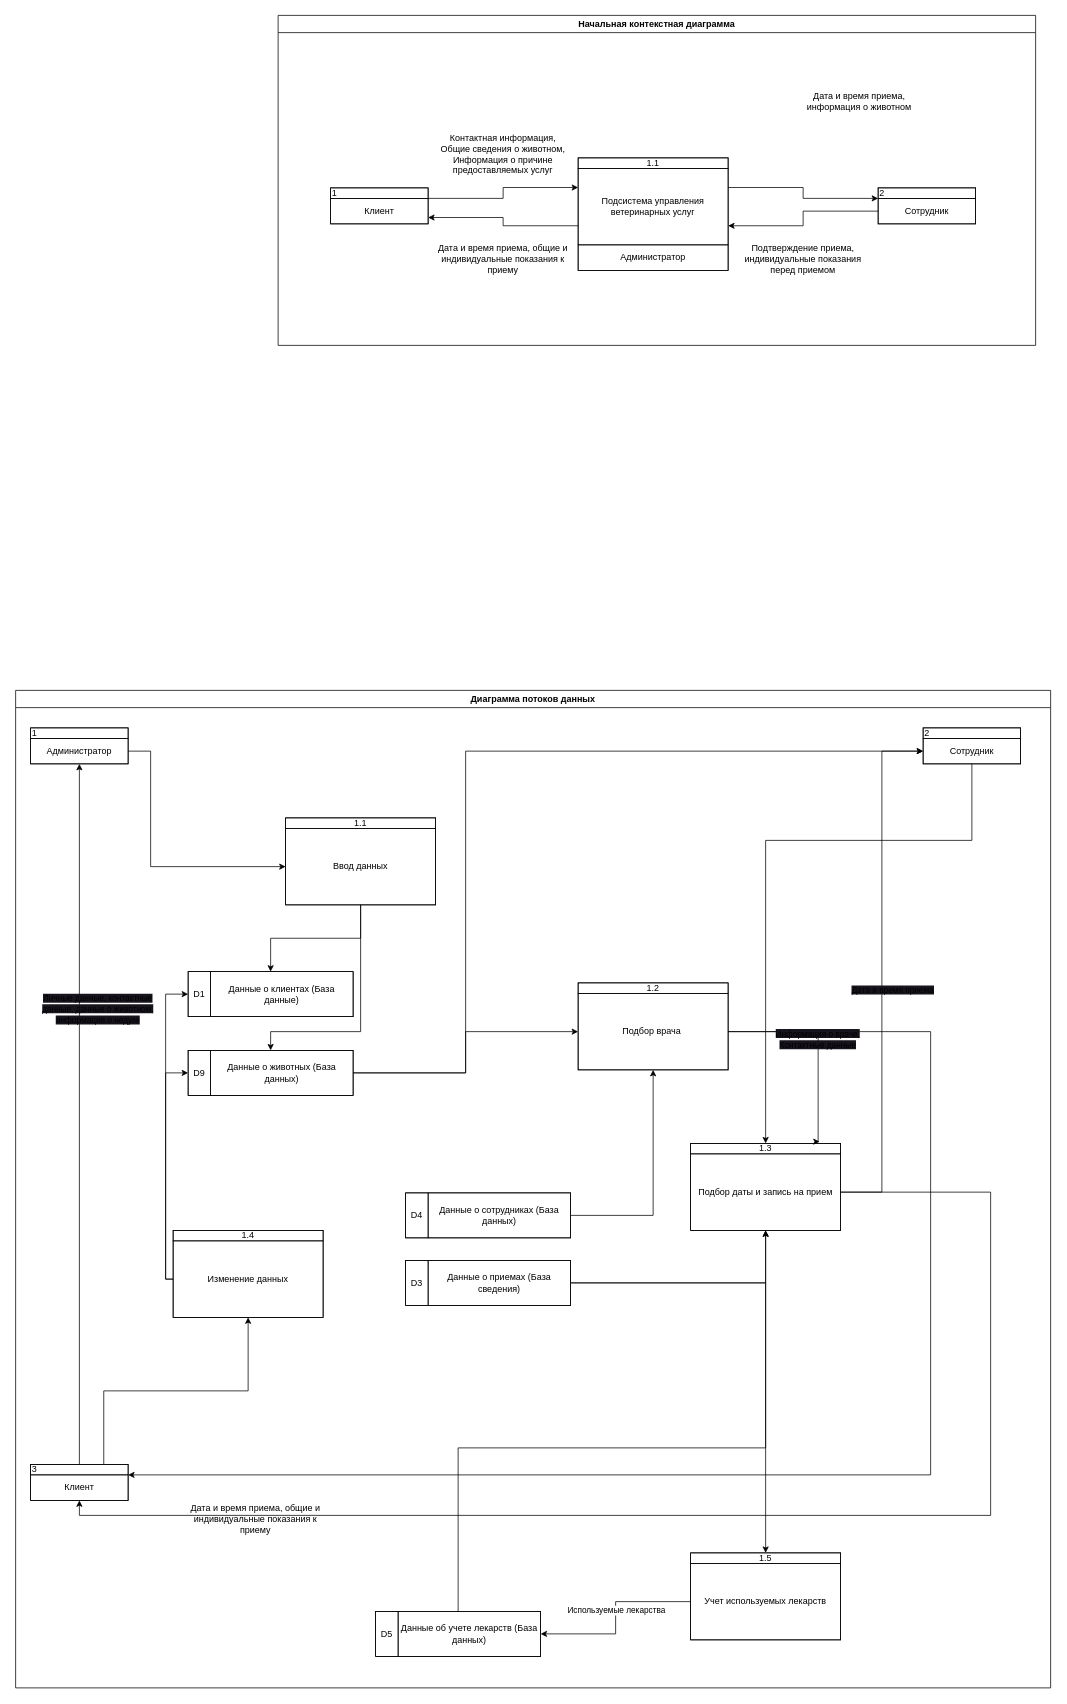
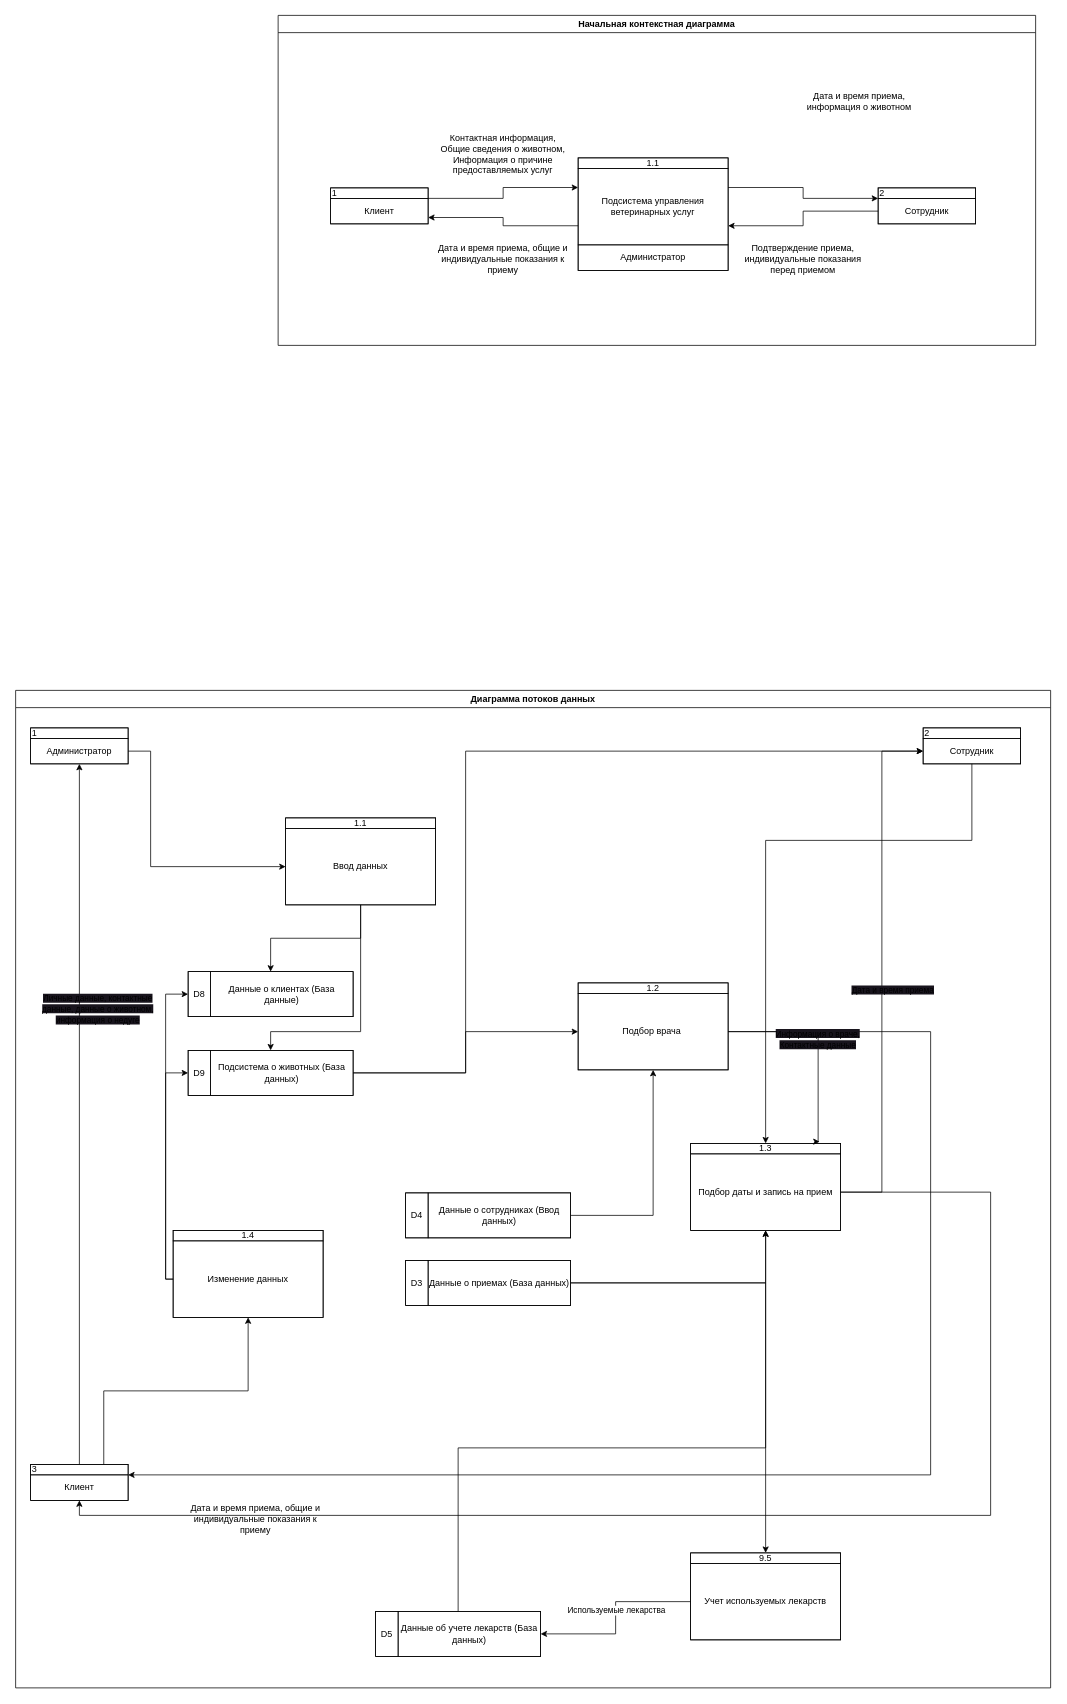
node "D1": label "D1" -> "D8"
node "Данные о животных (База данных)": label "Данные о животных (База данных)" -> "Подсистема о животных (База данных)"
node "Данные о сотрудниках (База данных)": label "Данные о сотрудниках (База данных)" -> "Данные о сотрудниках (Ввод данных)"
node "Данные о приемах (База сведения)": label "Данные о приемах (База сведения)" -> "Данные о приемах (База данных)"
node "1.5": label "1.5" -> "9.5"
